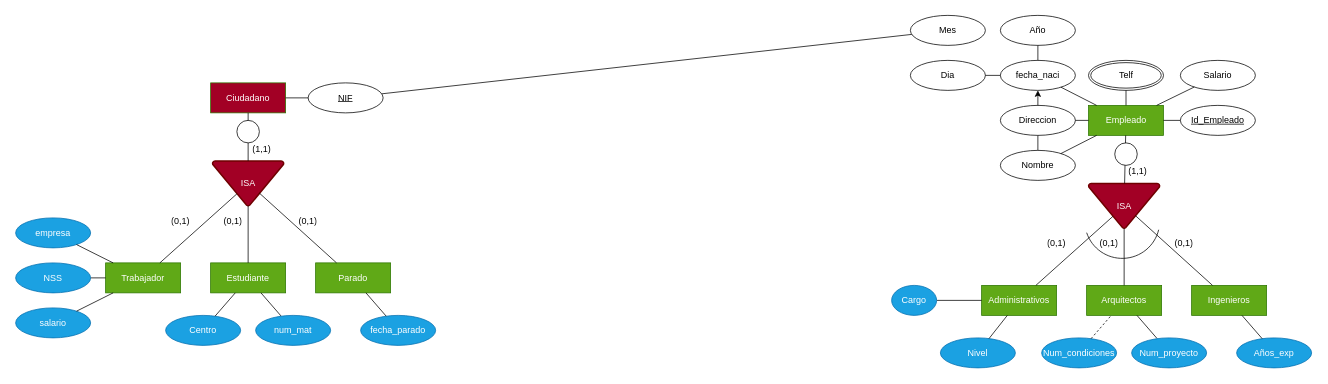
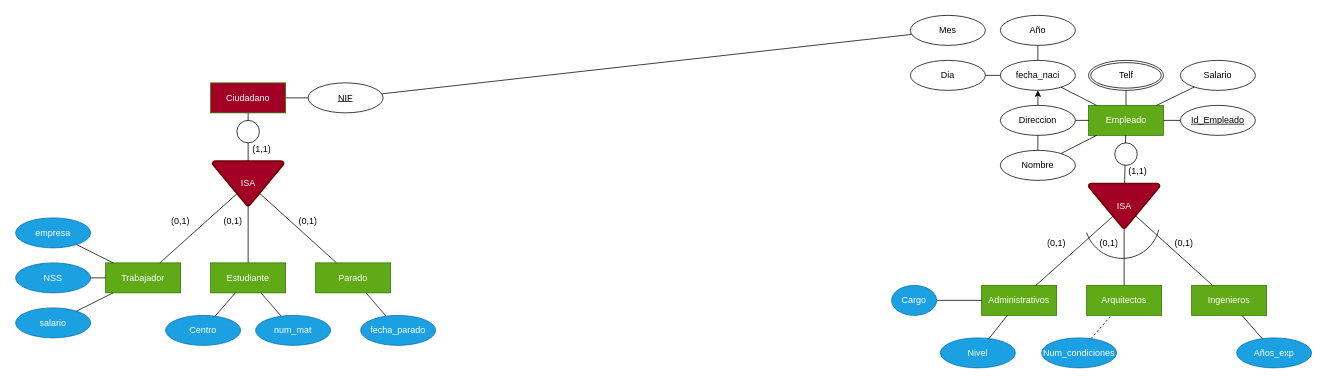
edge "Arquitectos" -- "Num_proyecto": removed
node "Num_proyecto": removed
